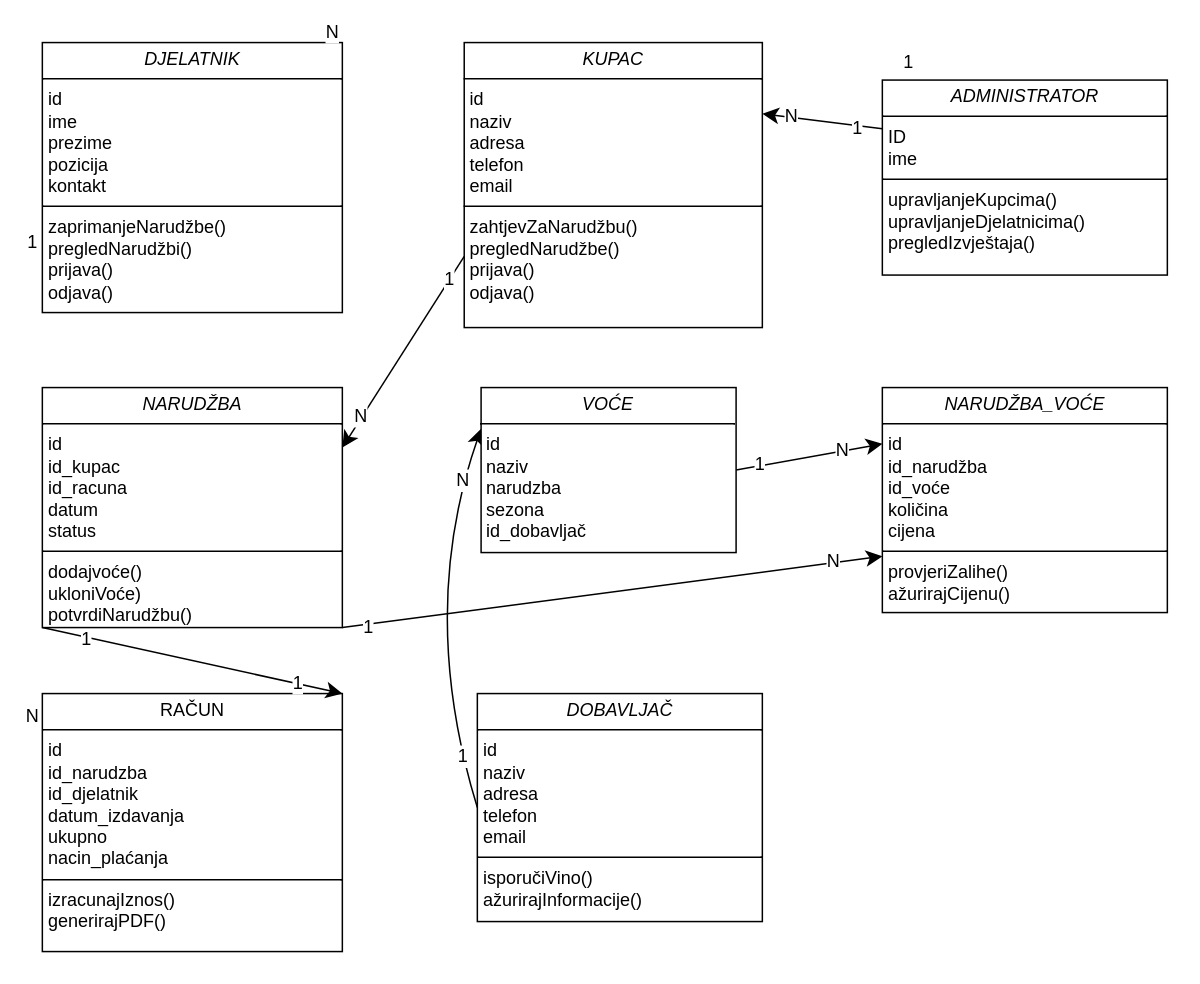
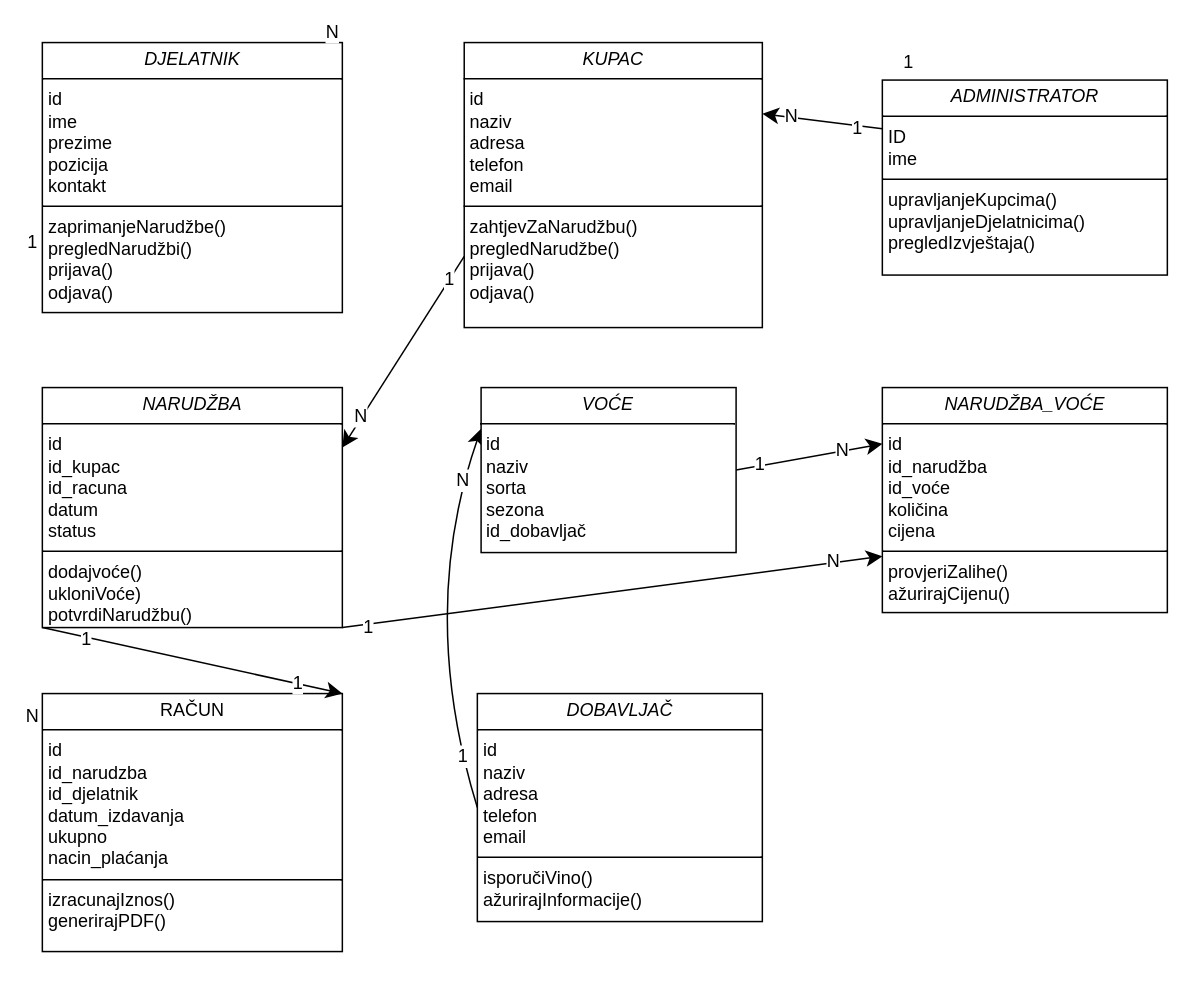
node "VOĆE id naziv narudzba sezona id_dobavljač": label "VOĆE id naziv narudzba sezona id_dobavljač" -> "VOĆE id naziv sorta sezona id_dobavljač"
